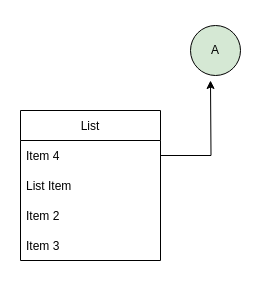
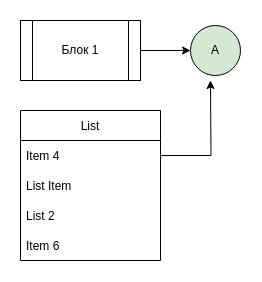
node "Блок 1": added
edge "Блок 1" -> "А": added
node "Item 2": label "Item 2" -> "List 2"
node "Item 3": label "Item 3" -> "Item 6"
